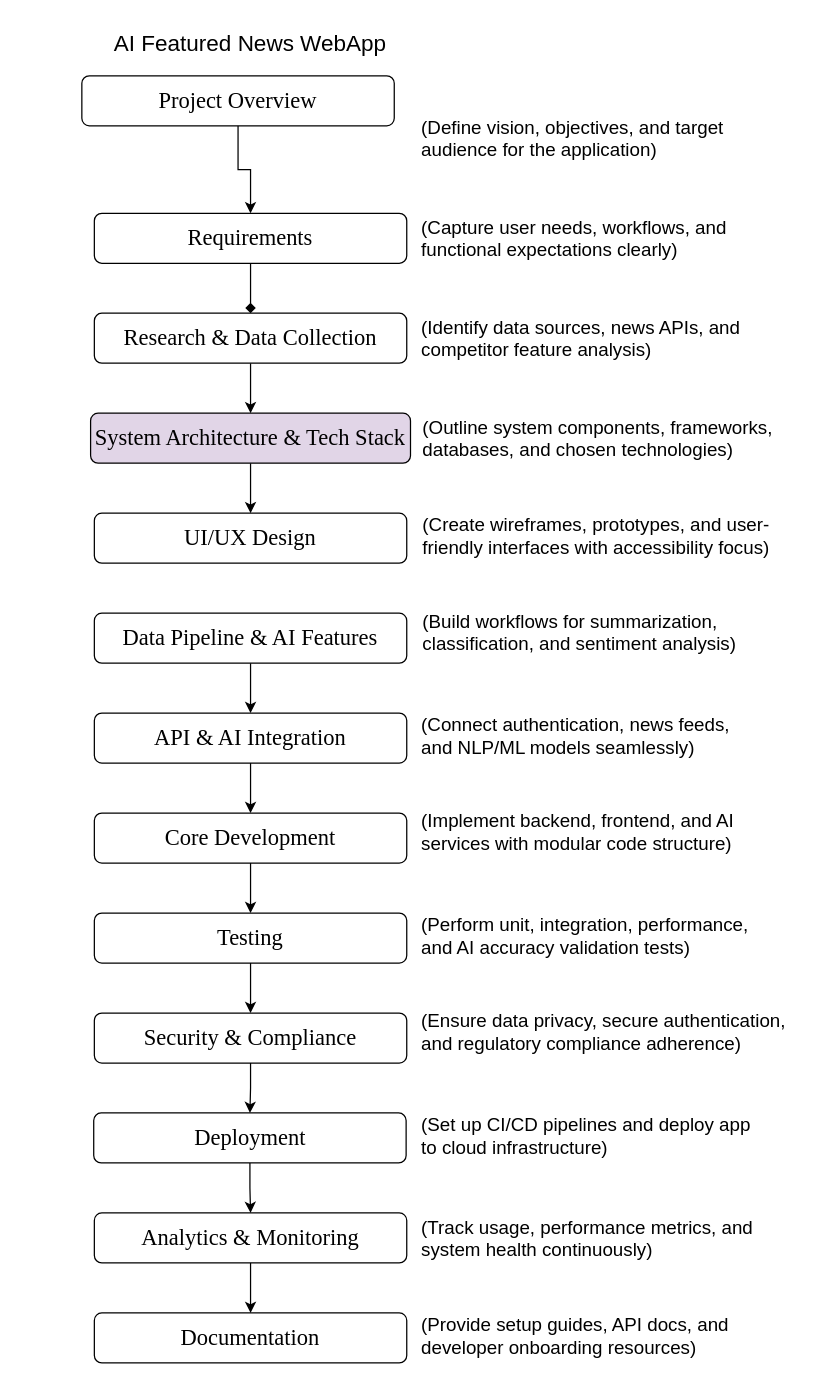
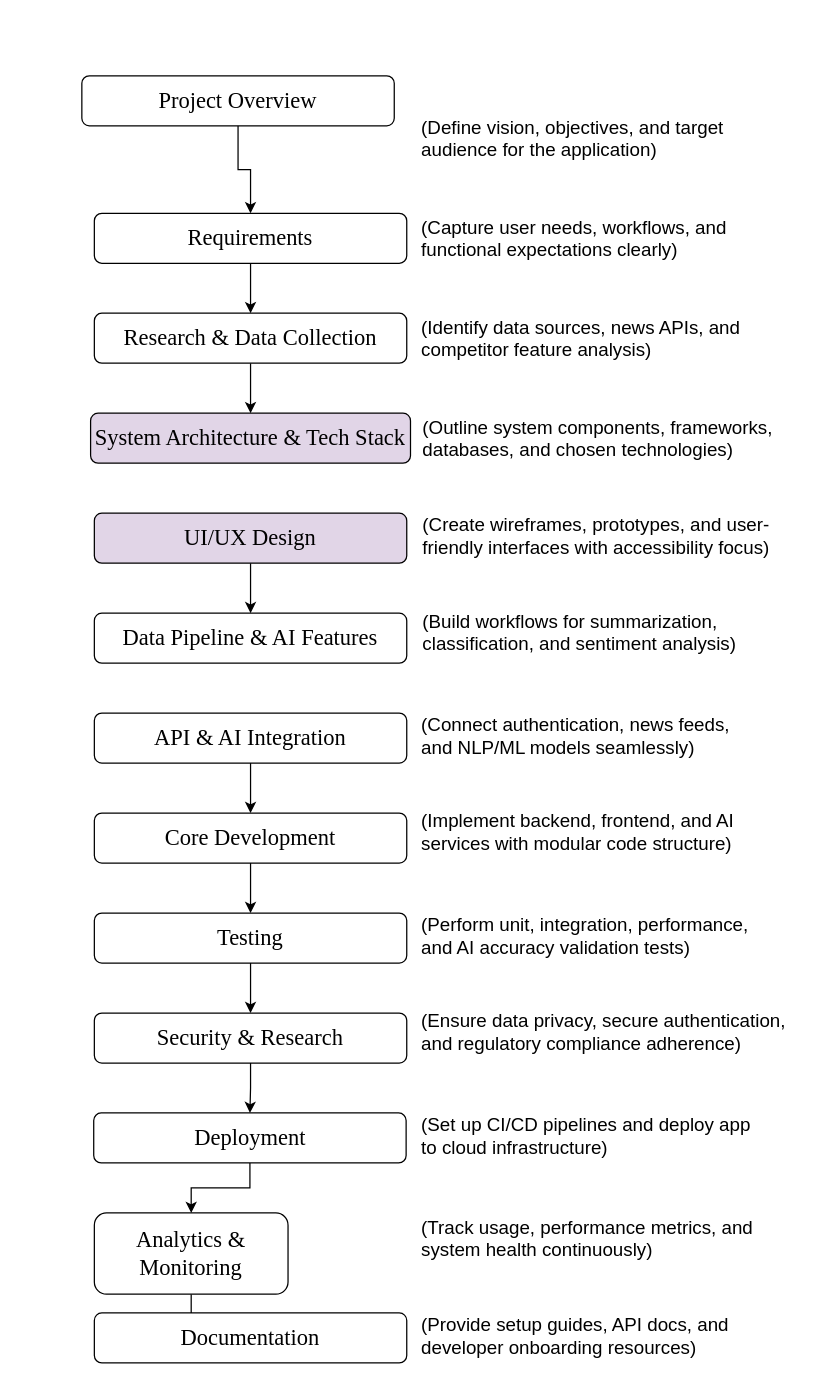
node "AI Featured News WebApp": removed
edge "Requirements" -> "Research & Data Collection": arrowhead diamond -> classic
edge "System Architecture & Tech Stack" -> "UI/UX Design": removed
node "UI/UX Design": fillcolor #ffffff -> #e1d5e7
edge "UI/UX Design" -> "Data Pipeline & AI Features": added
edge "Data Pipeline & AI Features" -> "API & AI Integration": removed
node "Security & Compliance": label "Security & Compliance" -> "Security & Research"
node "Analytics & Monitoring": size 313x50 -> 194x81
